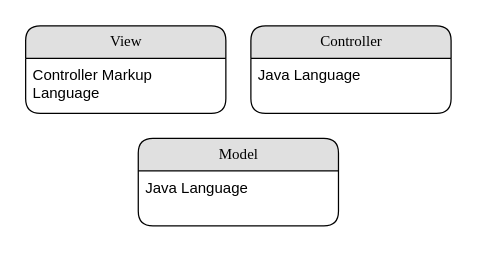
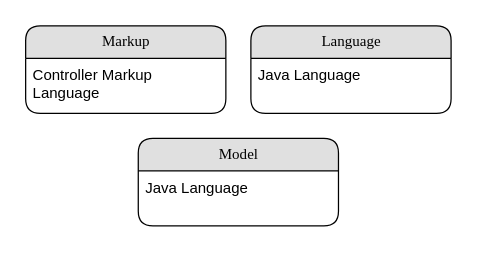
node "View": label "View" -> "Markup"
node "Controller": label "Controller" -> "Language"
